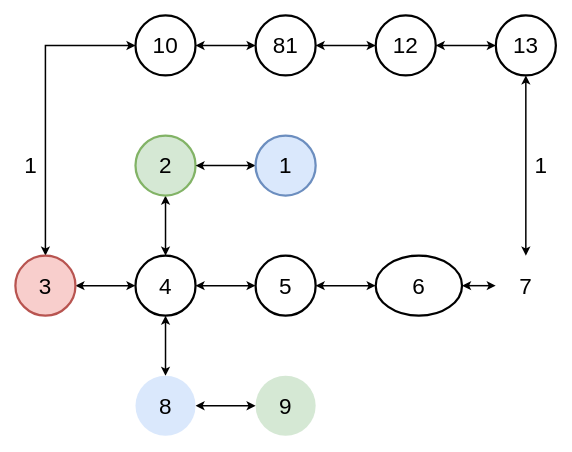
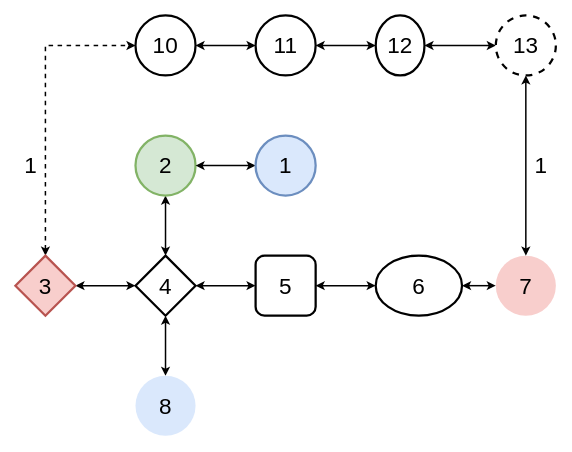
node "81": label "81" -> "11"
node "12": size 60x60 -> 49x60
node "13": style solid -> dashed
edge "10" -- "3": style solid -> dashed
node "3": shape ellipse -> diamond
node "4": shape ellipse -> diamond
node "5": shape ellipse -> rounded rectangle
node "7": fillcolor #ffffff -> #f8cecc
edge "8" -- "9": removed
node "9": removed
